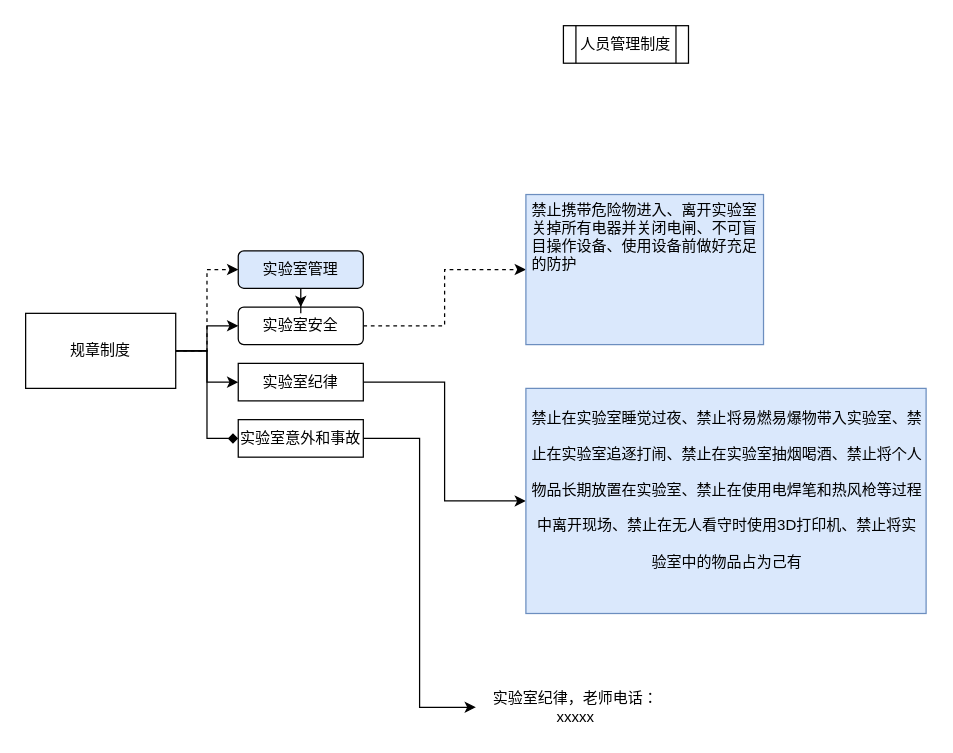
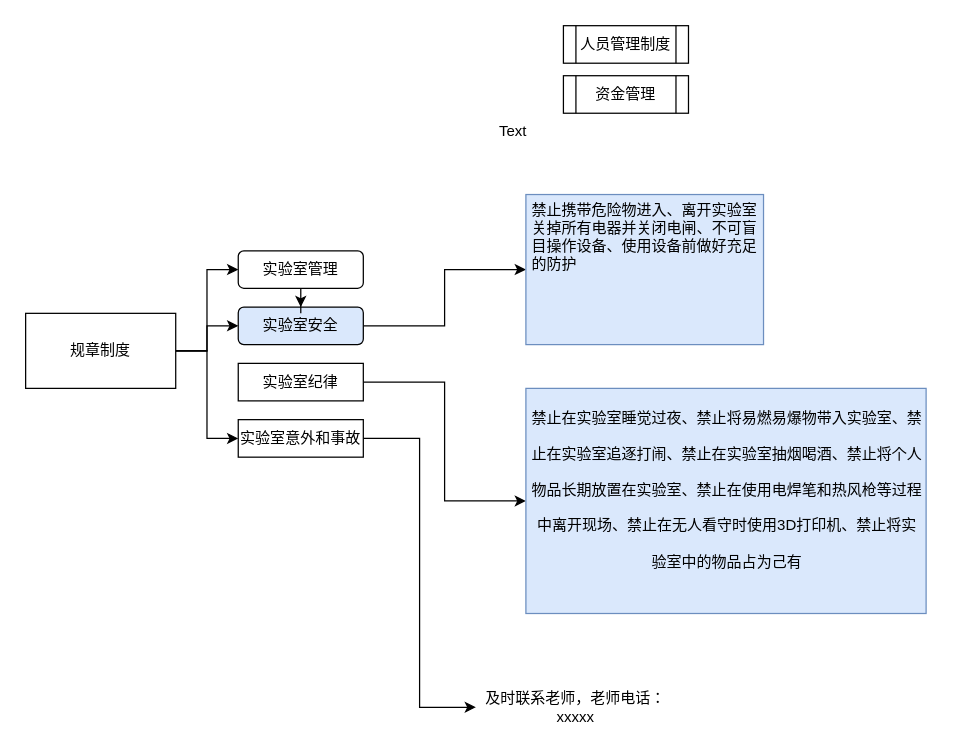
node "资金管理": added
node "Text": added
node "实验室管理": fillcolor #dae8fc -> #ffffff
edge "规章制度" -> "实验室管理": style dashed -> solid
edge "实验室安全" -> "禁止携带危险物进入、离开实验室关掉所有电器并关闭电闸、不可盲目操作设备、使用设备前做好充足的防护": style dashed -> solid
node "实验室安全": fillcolor #ffffff -> #dae8fc
edge "规章制度" -> "实验室纪律": removed
edge "规章制度" -> "实验室意外和事故": arrowhead diamond -> classic
node "实验室纪律，老师电话：xxxxx": label "实验室纪律，老师电话：xxxxx" -> "及时联系老师，老师电话：xxxxx"
